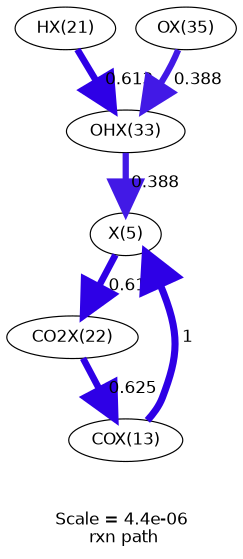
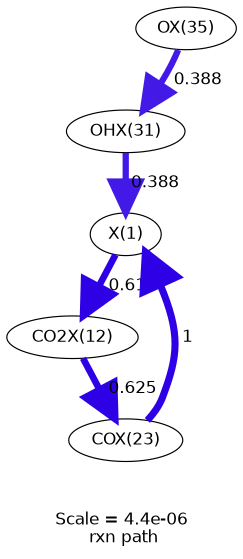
node "HX(21)": removed
node "OHX(33)": label "OHX(33)" -> "OHX(31)"
node "X(5)": label "X(5)" -> "X(1)"
node "CO2X(22)": label "CO2X(22)" -> "CO2X(12)"
node "COX(13)": label "COX(13)" -> "COX(23)"
